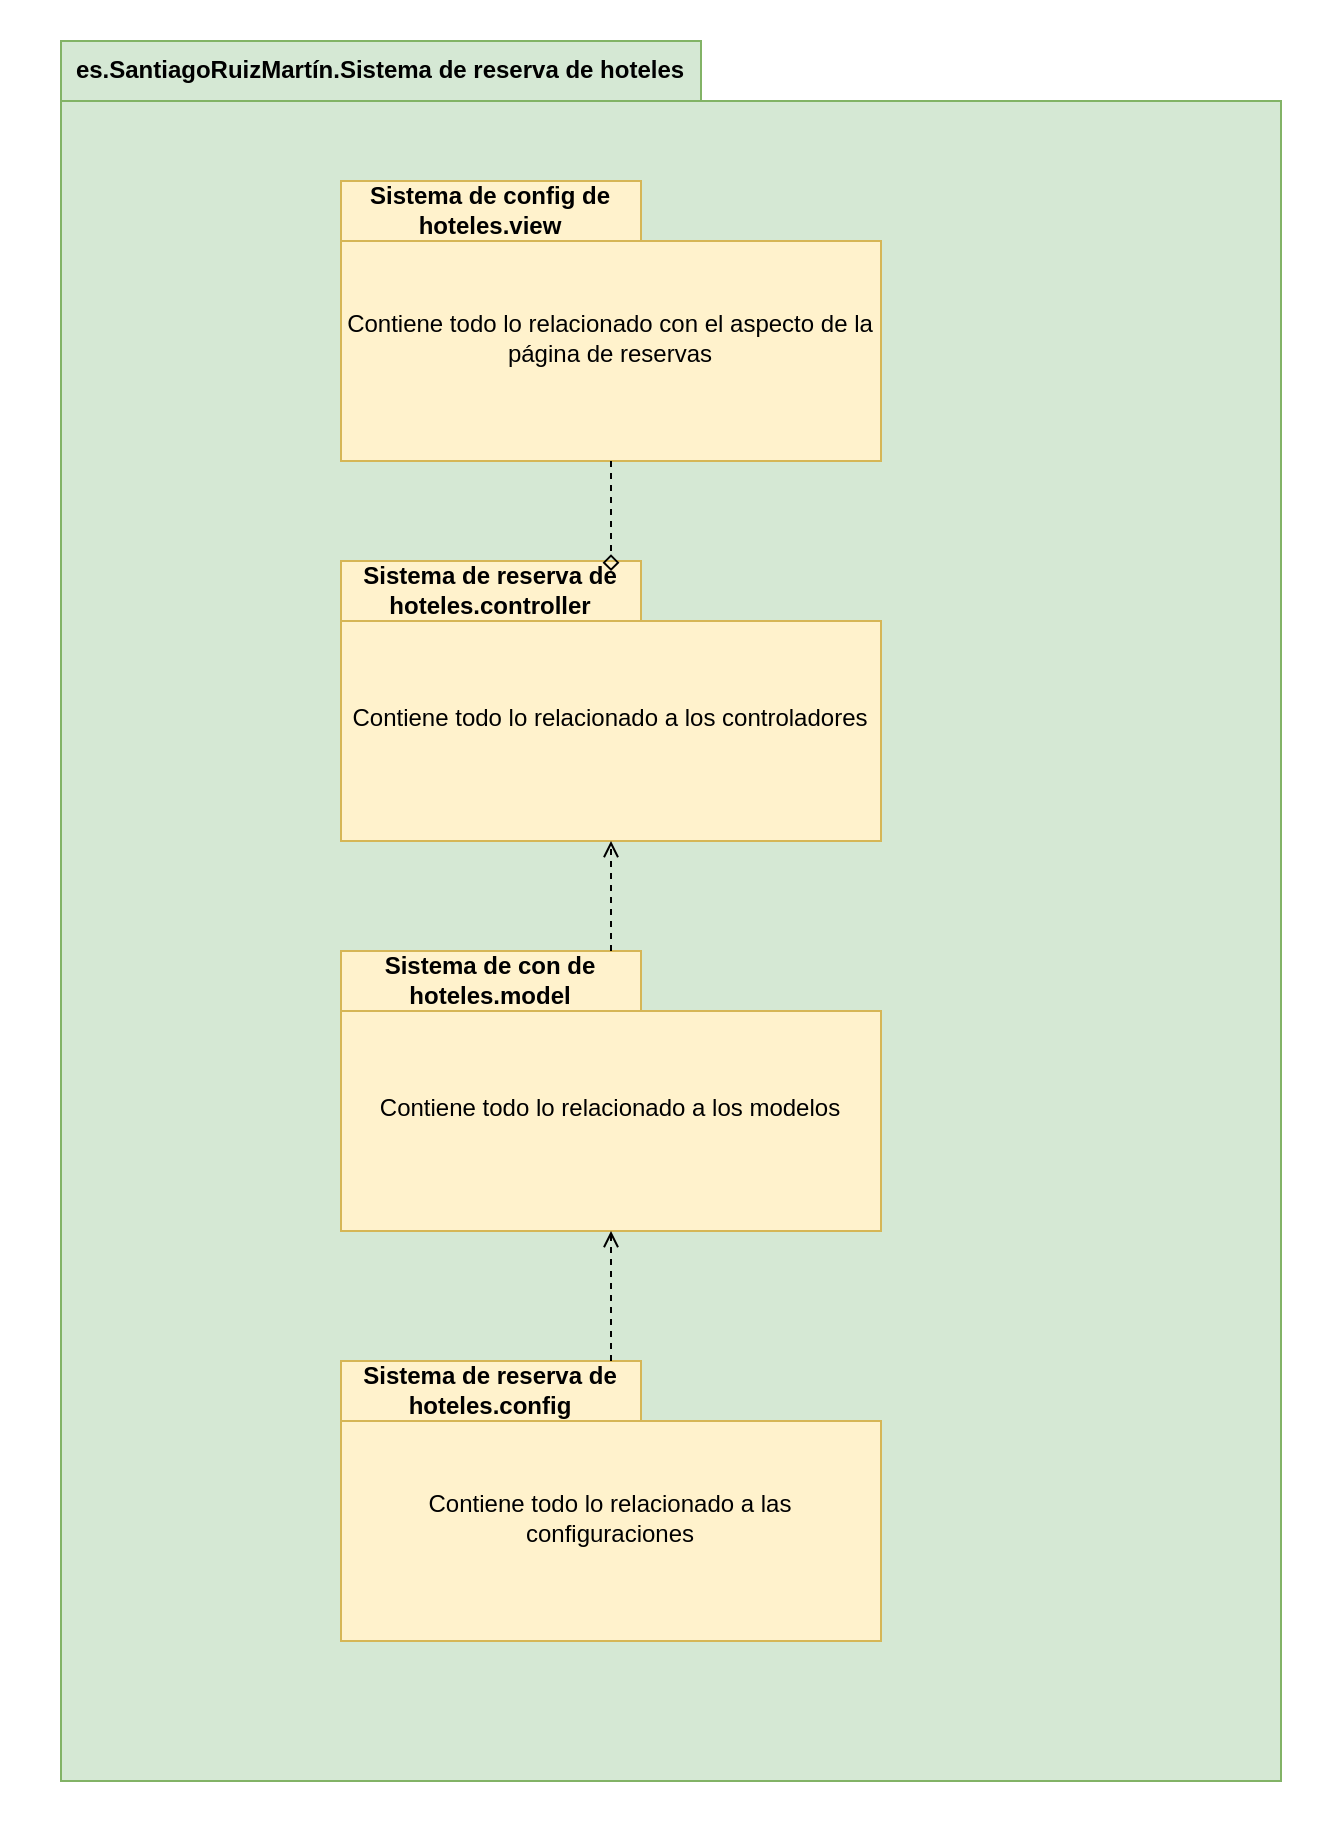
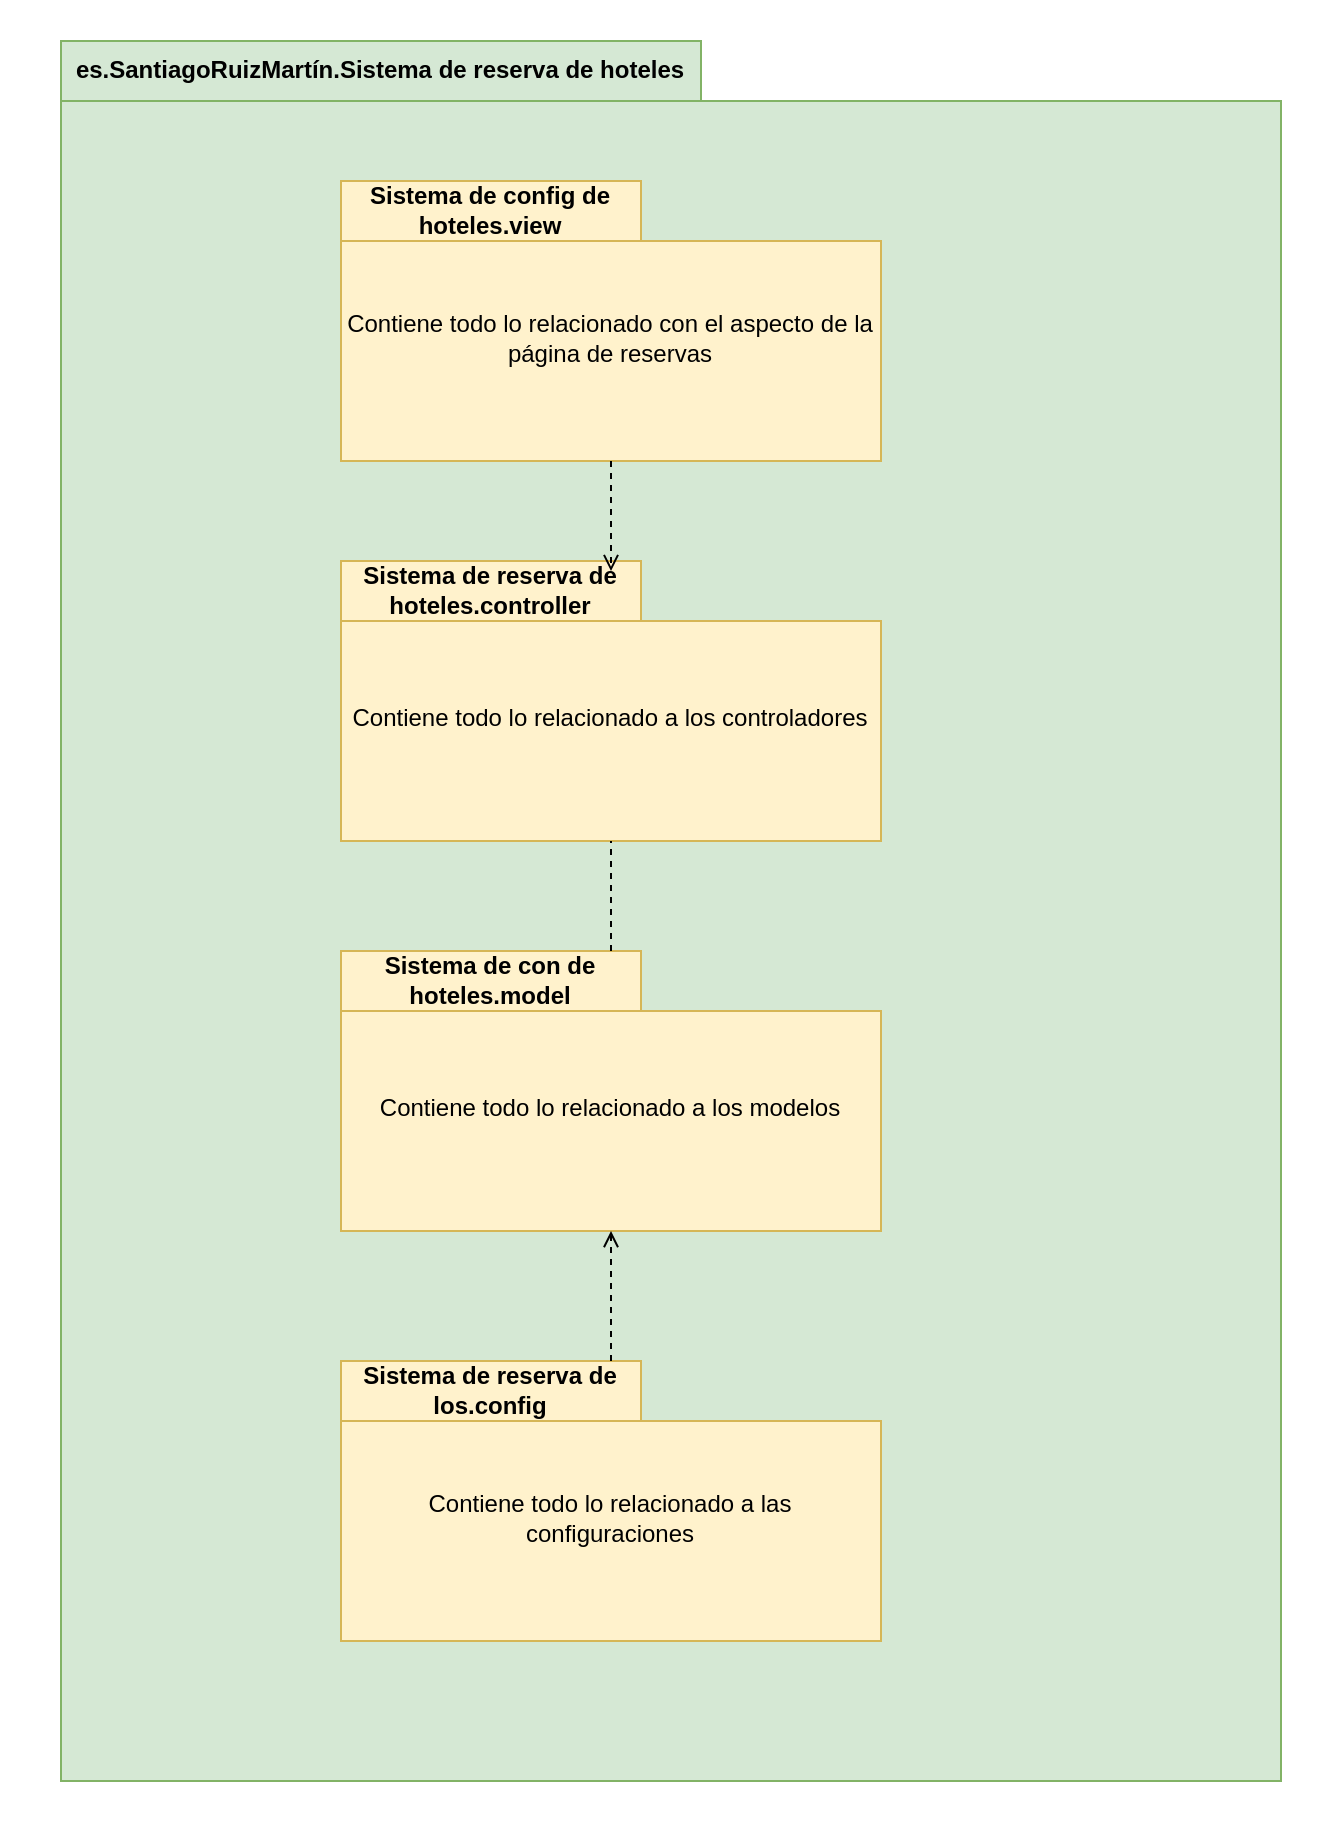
edge "Sistema de config de hoteles.view" -> "Sistema de reserva de hoteles.controller": arrowhead diamond -> open
edge "Sistema de con de hoteles.model" -> "Sistema de reserva de hoteles.controller": arrowhead open -> none
node "Sistema de reserva de hoteles.config": label "Sistema de reserva de hoteles.config" -> "Sistema de reserva de los.config"
